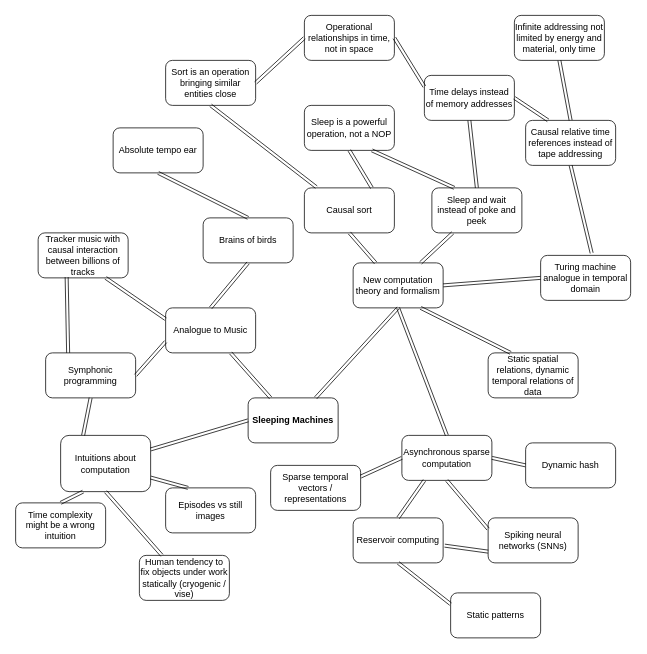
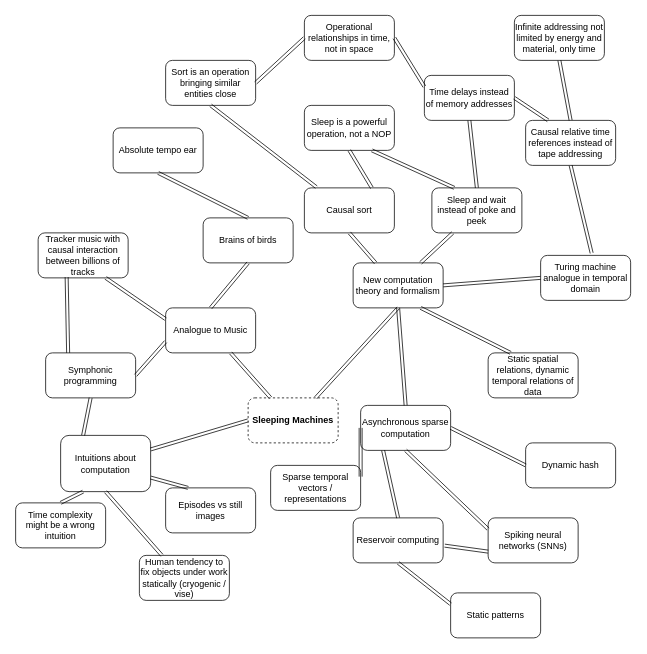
node "Sleeping Machines": style solid -> dashed
node "Asynchronous sparse computation": moved (447, 458) -> (405, 428)
